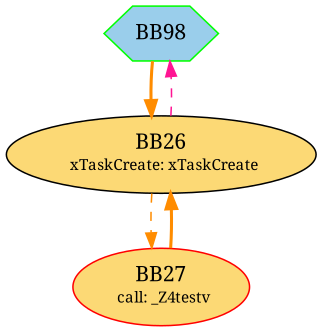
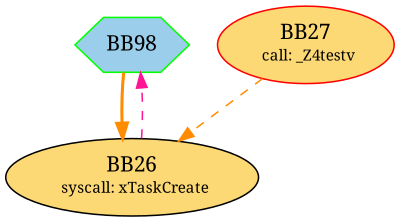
node "BB26": text "xTaskCreate: xTaskCreate" -> "syscall: xTaskCreate"
edge "BB26" -> "BB27": removed
edge "BB27" -> "BB26": style bold -> dashed
